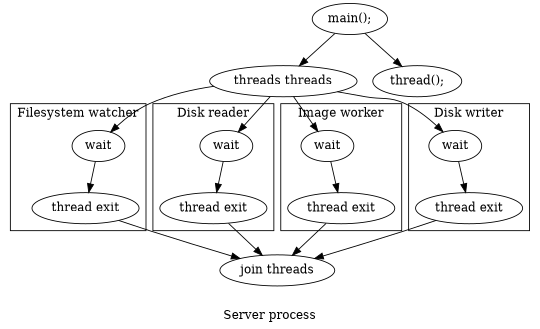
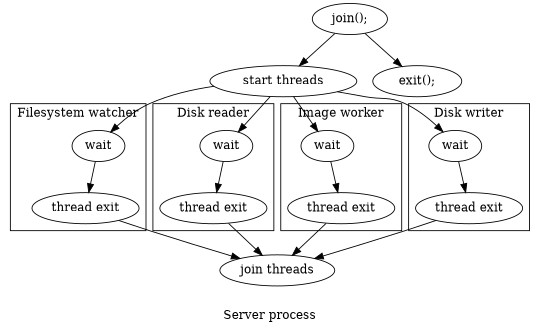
node "main();": label "main();" -> "join();"
node "threads threads": label "threads threads" -> "start threads"
node "thread();": label "thread();" -> "exit();"
